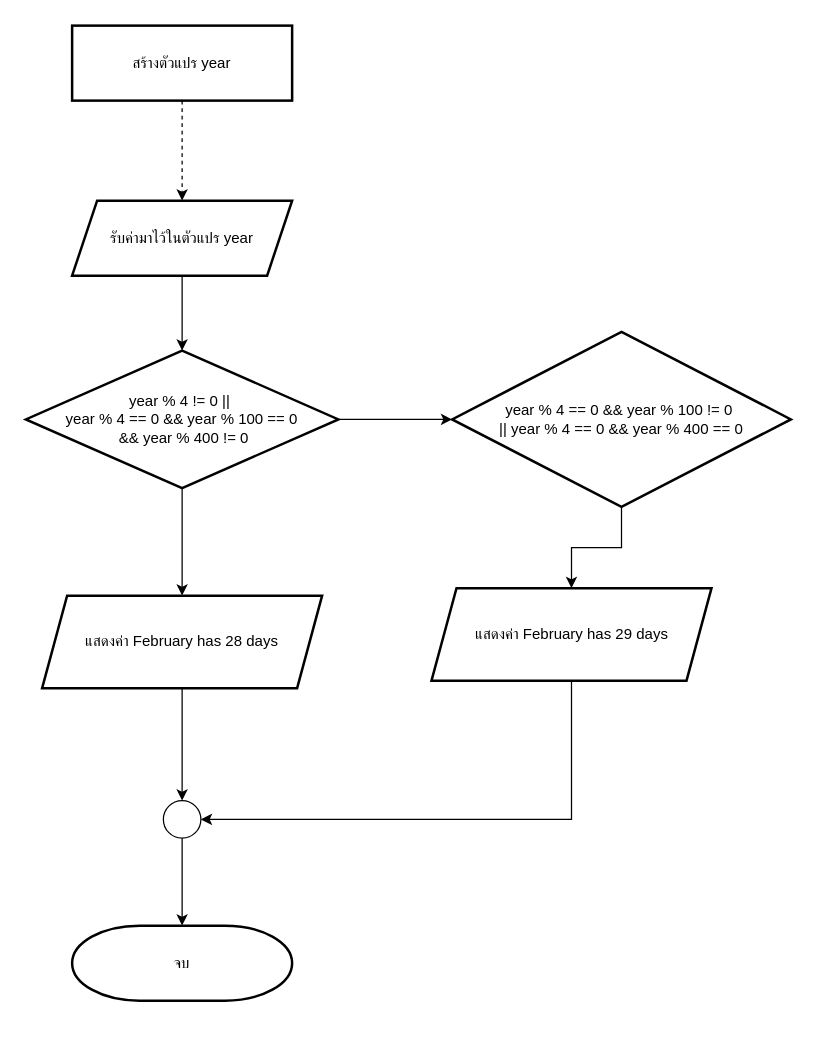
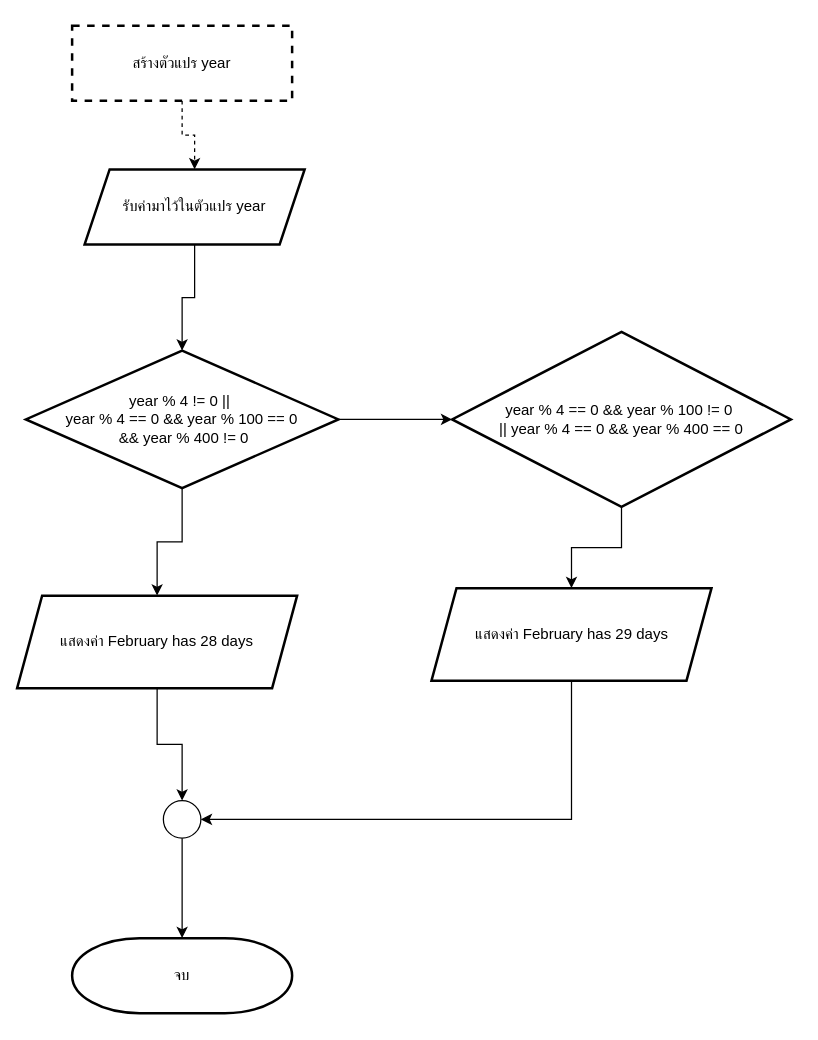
node "สร้างตัวแปร year": style solid -> dashed
node "รับค่ามาไว้ในตัวแปร year": moved (182, 238) -> (194, 207)
node "แสดงค่า February has 28 days": moved (182, 642) -> (157, 642)
node "จบ": moved (182, 963) -> (182, 976)
